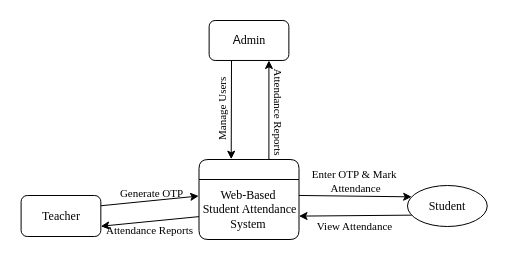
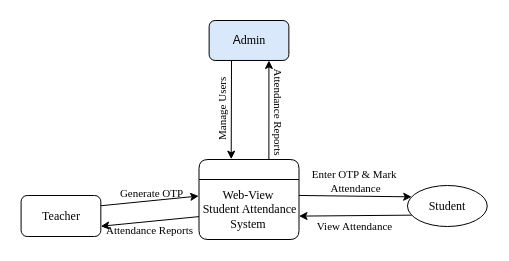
node "Admin": fillcolor #ffffff -> #dae8fc
node "Web-Based Student Attendance System": label "Web-Based Student Attendance System" -> "Web-View Student Attendance System"
